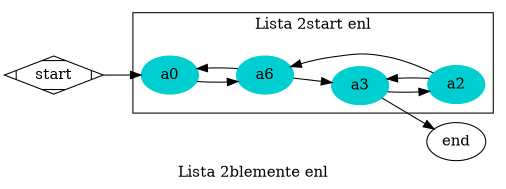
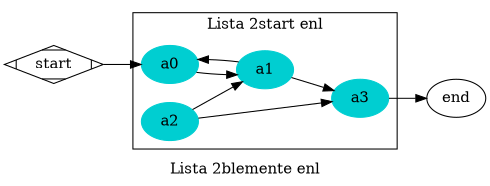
node "a6": label "a6" -> "a1"
edge "a3" -> "a2": removed
